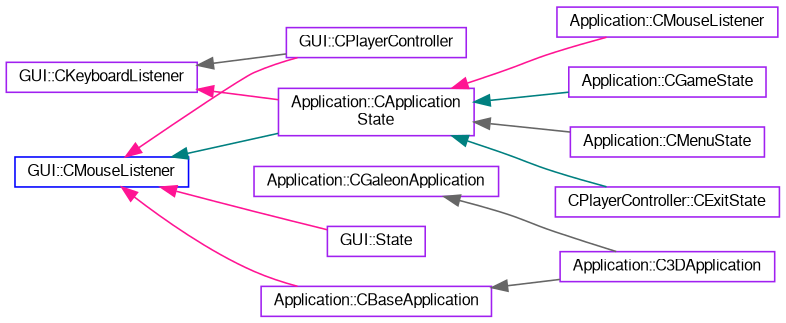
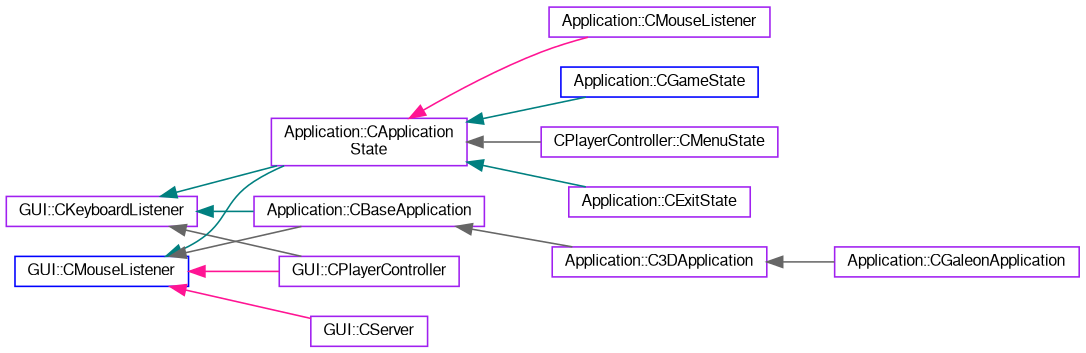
node "Application::CGameState": color purple -> blue
edge "Application::CApplication State" -> "GUI::CKeyboardListener": color deeppink -> teal
node "Application::CMenuState": label "Application::CMenuState" -> "CPlayerController::CMenuState"
node "CPlayerController::CExitState": label "CPlayerController::CExitState" -> "Application::CExitState"
edge "Application::CBaseApplication" -> "GUI::CKeyboardListener": added
edge "Application::C3DApplication" -> "Application::CGaleonApplication": reversed
node "GUI::State": label "GUI::State" -> "GUI::CServer"
edge "Application::CBaseApplication" -> "GUI::CMouseListener": color deeppink -> gray40
